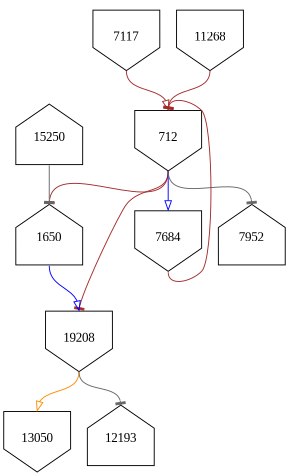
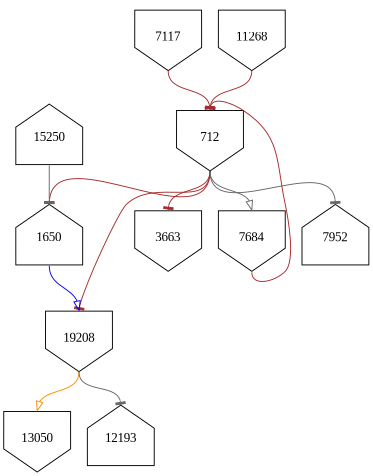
edge "7117" -> "712": arrowhead onormal -> tee
edge "712" -> "7684": color blue -> gray40
node "3663": added
